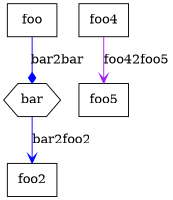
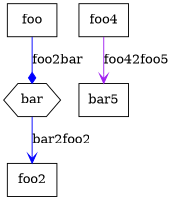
edge "foo" -> "bar": label "bar2bar" -> "foo2bar"
node "foo5": label "foo5" -> "bar5"
